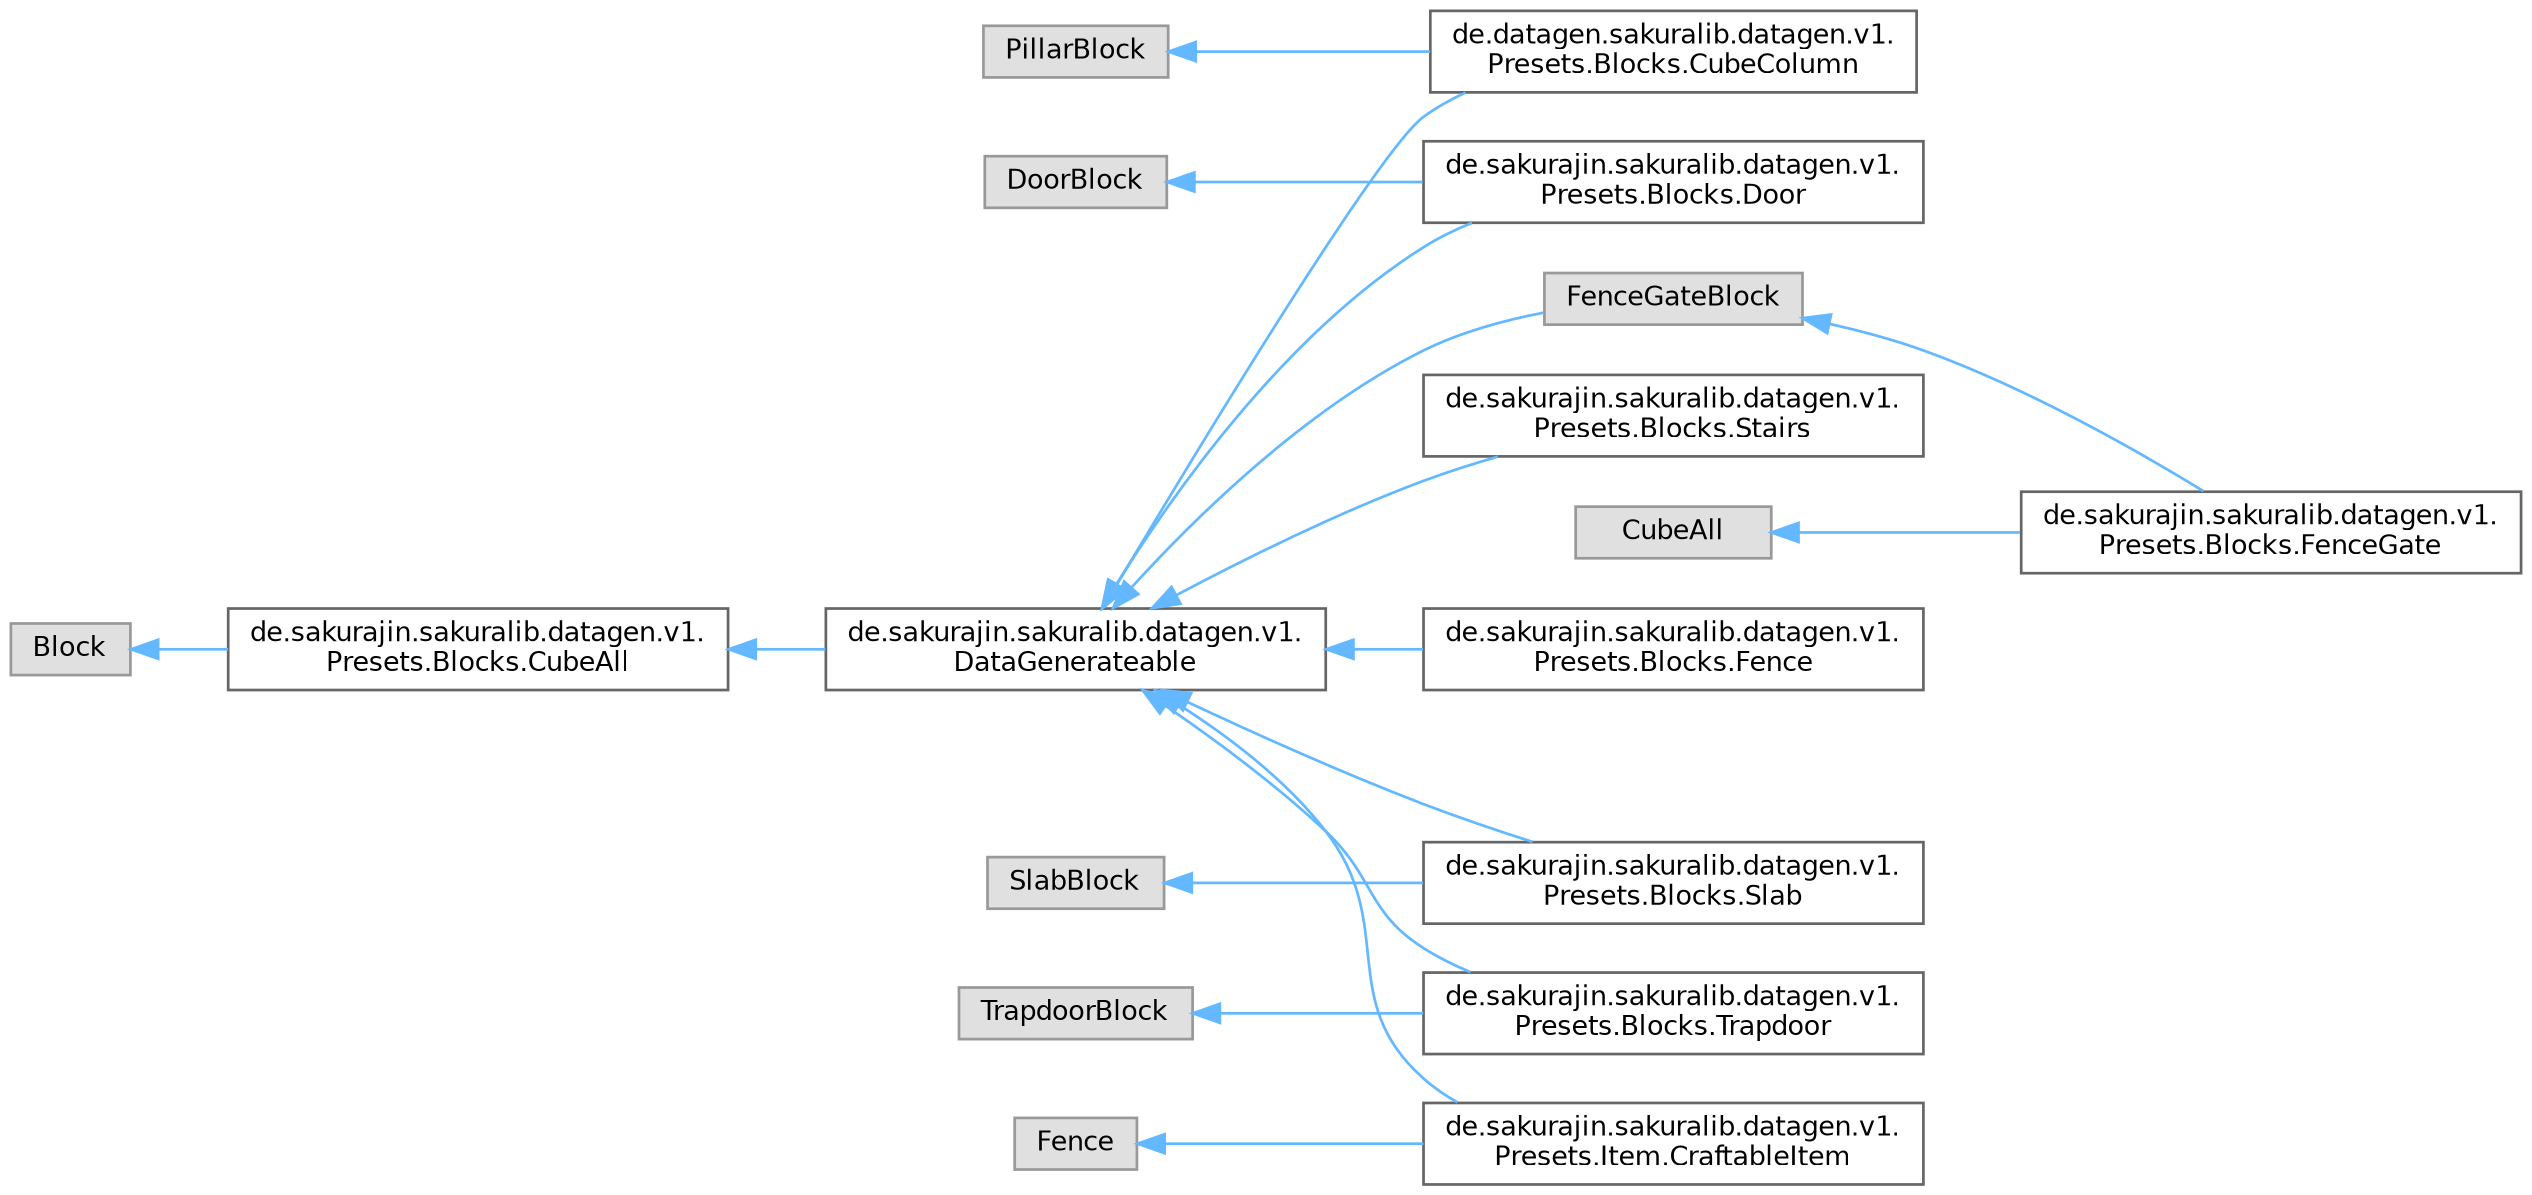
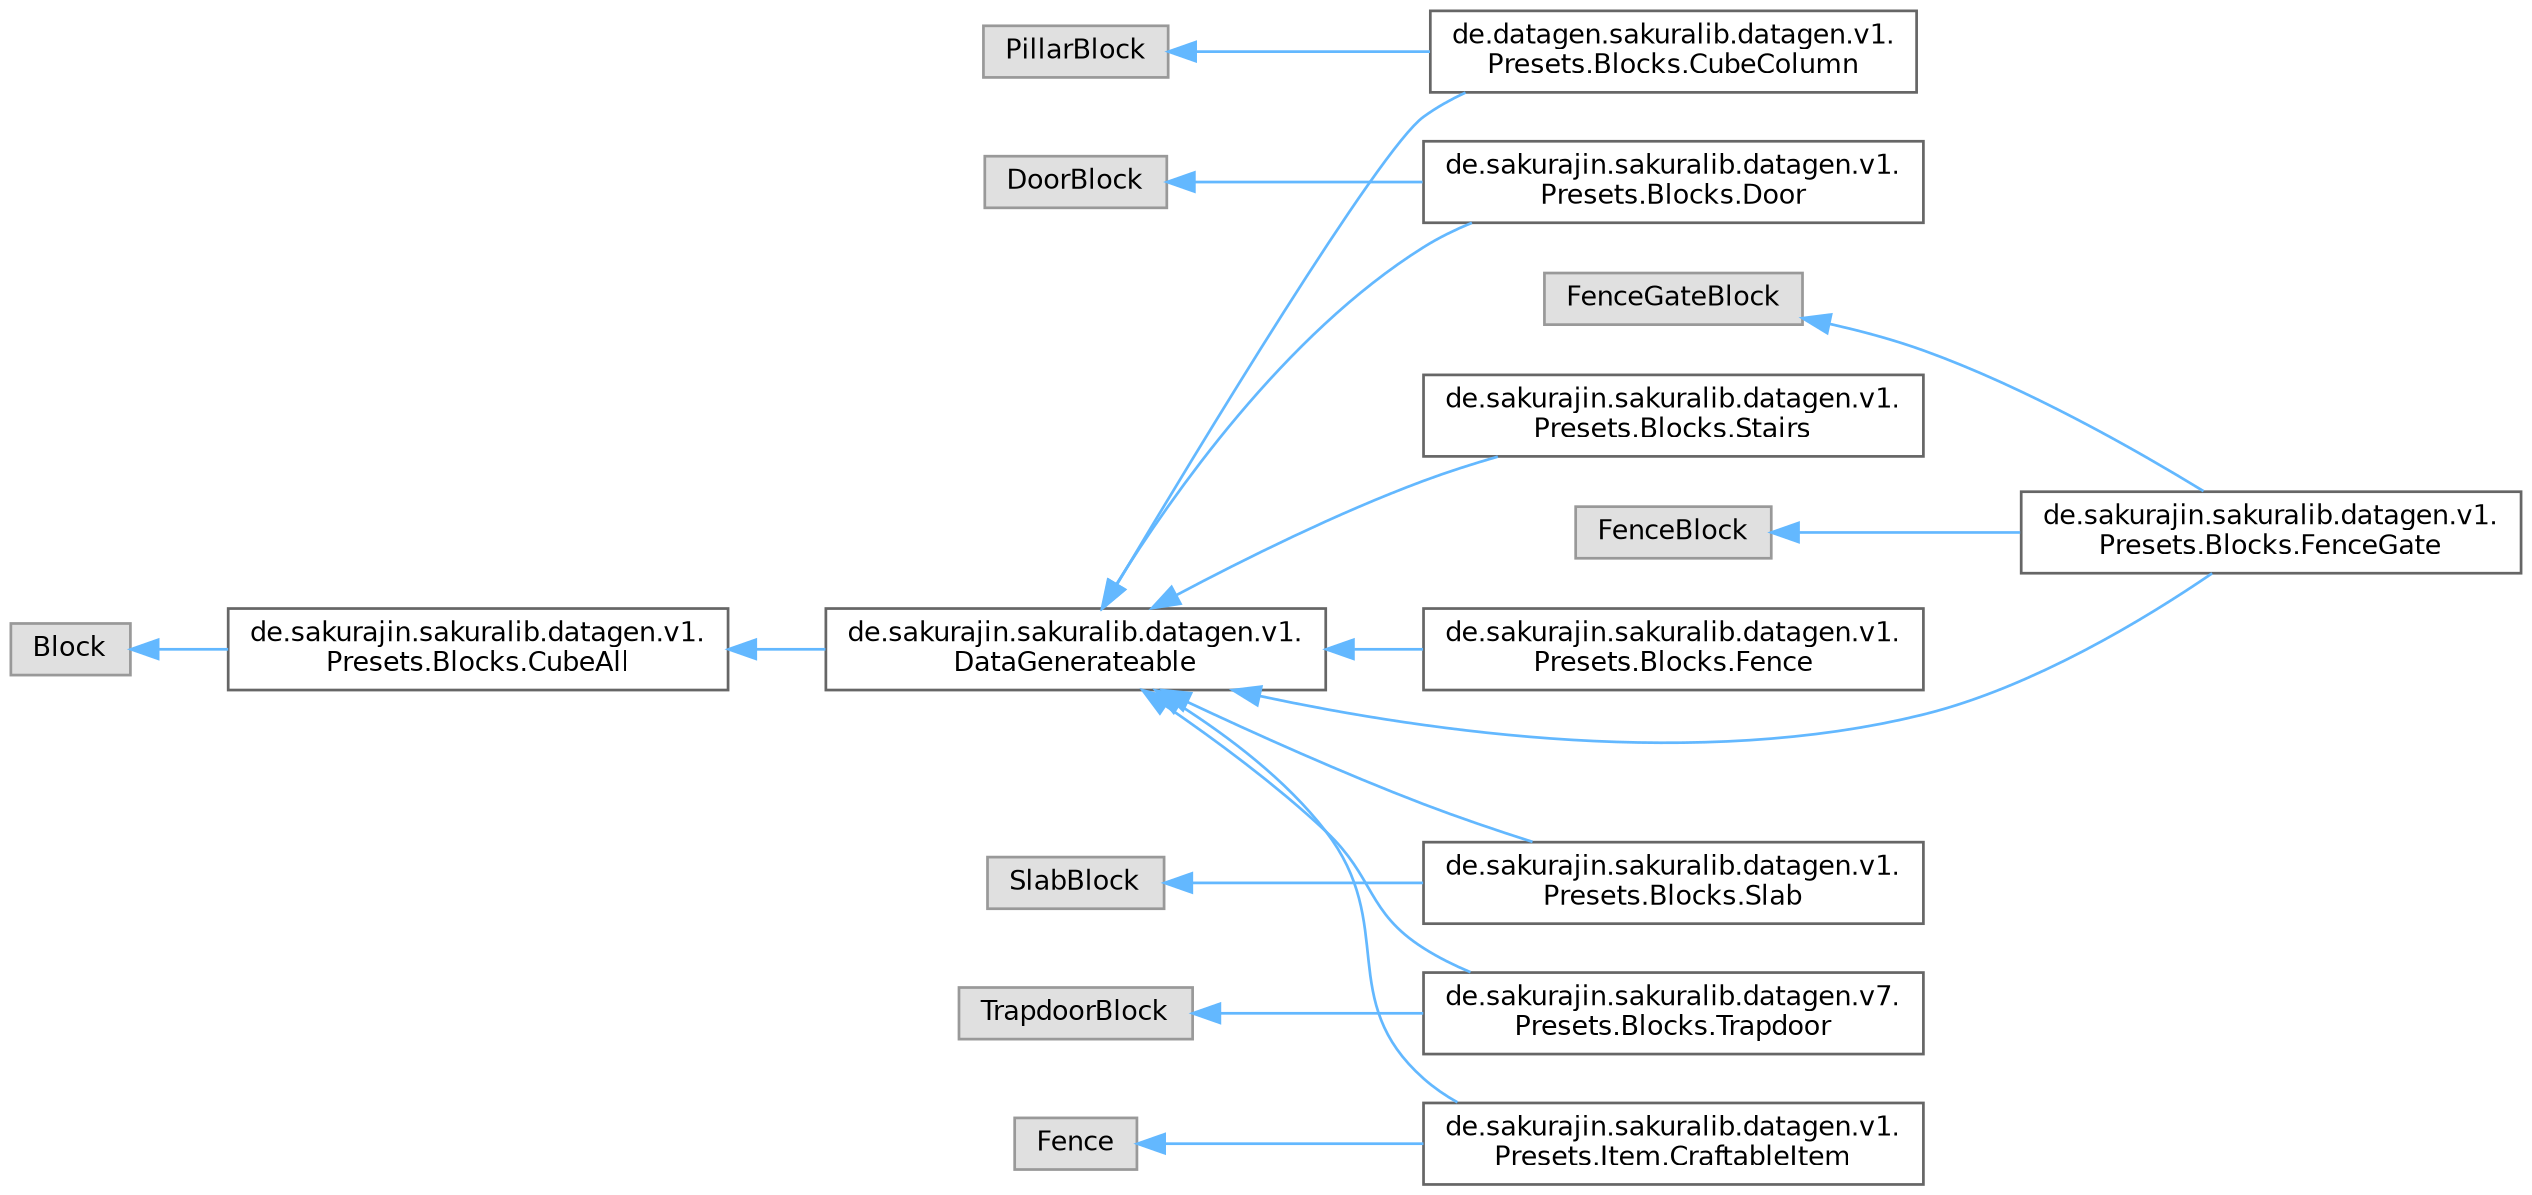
edge "FenceGateBlock" -> "de.sakurajin.sakuralib.datagen.v1. DataGenerateable": now "de.sakurajin.sakuralib.datagen.v1. Presets.Blocks.FenceGate" -> "de.sakurajin.sakuralib.datagen.v1. DataGenerateable"
node "CubeAll": label "CubeAll" -> "FenceBlock"
node "de.sakurajin.sakuralib.datagen.v1. Presets.Blocks.Trapdoor": label "de.sakurajin.sakuralib.datagen.v1. Presets.Blocks.Trapdoor" -> "de.sakurajin.sakuralib.datagen.v7. Presets.Blocks.Trapdoor"
